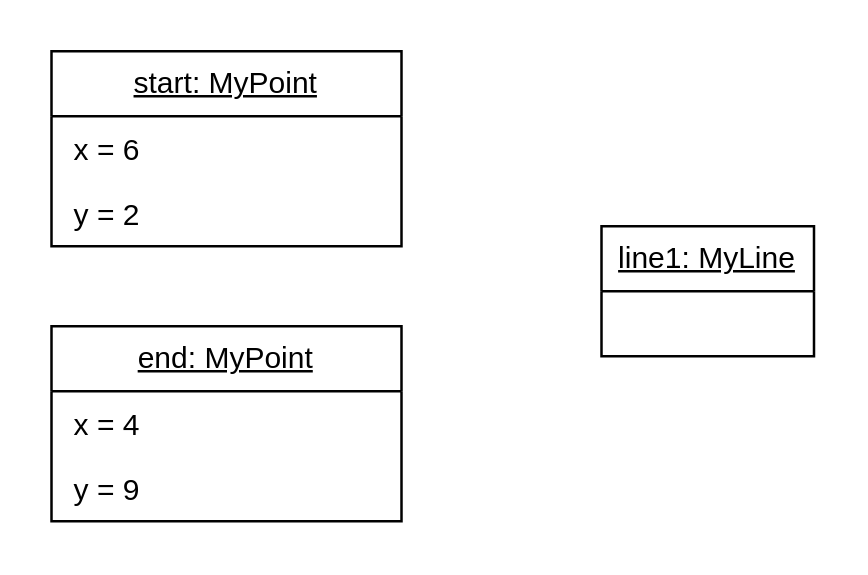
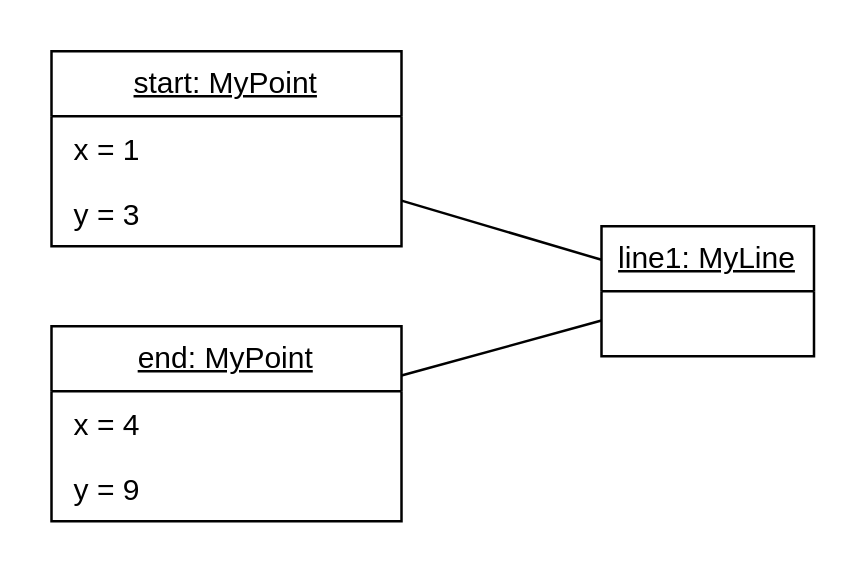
node "x = 6": label "x = 6" -> "x = 1"
node "y = 2": label "y = 2" -> "y = 3"
edge "start: MyPoint" -- "line1: MyLine": added
edge "line1: MyLine" -- "end: MyPoint": added
